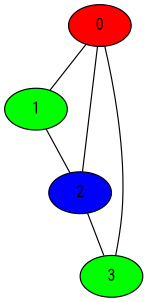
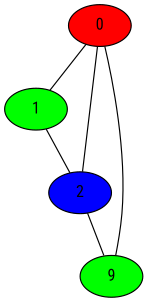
node "3": label "3" -> "9"
